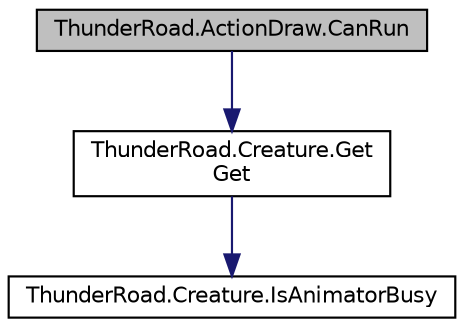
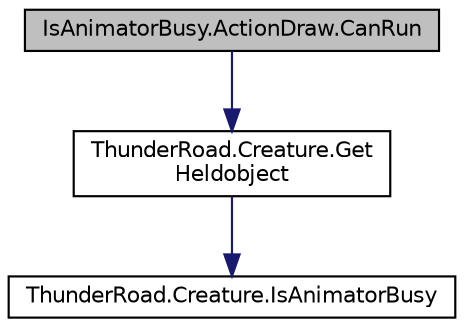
node "ThunderRoad.ActionDraw.CanRun": label "ThunderRoad.ActionDraw.CanRun" -> "IsAnimatorBusy.ActionDraw.CanRun"
node "ThunderRoad.Creature.Get Get": label "ThunderRoad.Creature.Get Get" -> "ThunderRoad.Creature.Get Heldobject"
